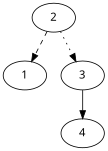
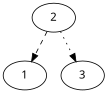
node "4": removed
